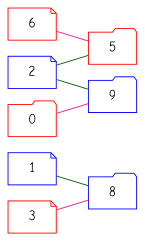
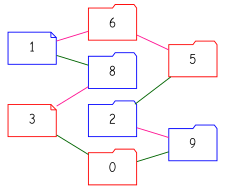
node "6": shape note -> folder
edge "6" -- "1": added
node "2": shape note -> folder
edge "2" -- "9": color darkgreen -> deeppink
edge "9" -- "0": color deeppink -> darkgreen
edge "3" -- "0": added
